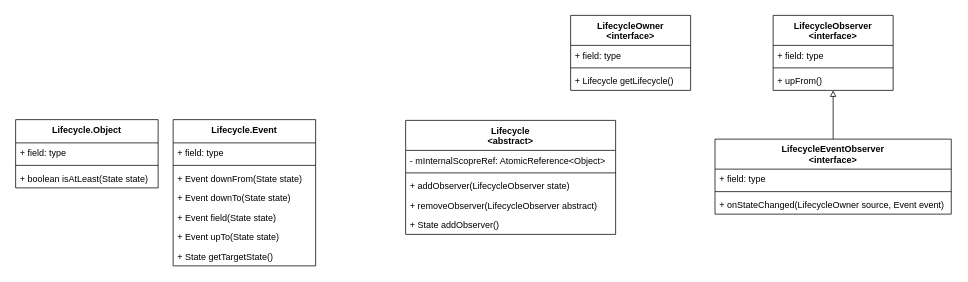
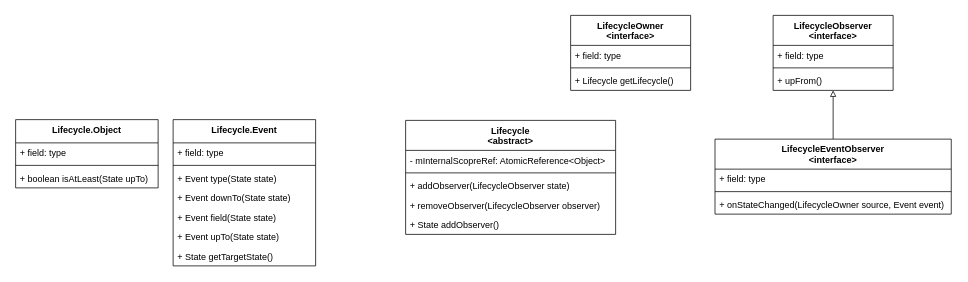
node "+ boolean isAtLeast(State state)": label "+ boolean isAtLeast(State state)" -> "+ boolean isAtLeast(State upTo)"
node "+ Event downFrom(State state)": label "+ Event downFrom(State state)" -> "+ Event type(State state)"
node "+ removeObserver(LifecycleObserver abstract)": label "+ removeObserver(LifecycleObserver abstract)" -> "+ removeObserver(LifecycleObserver observer)"
